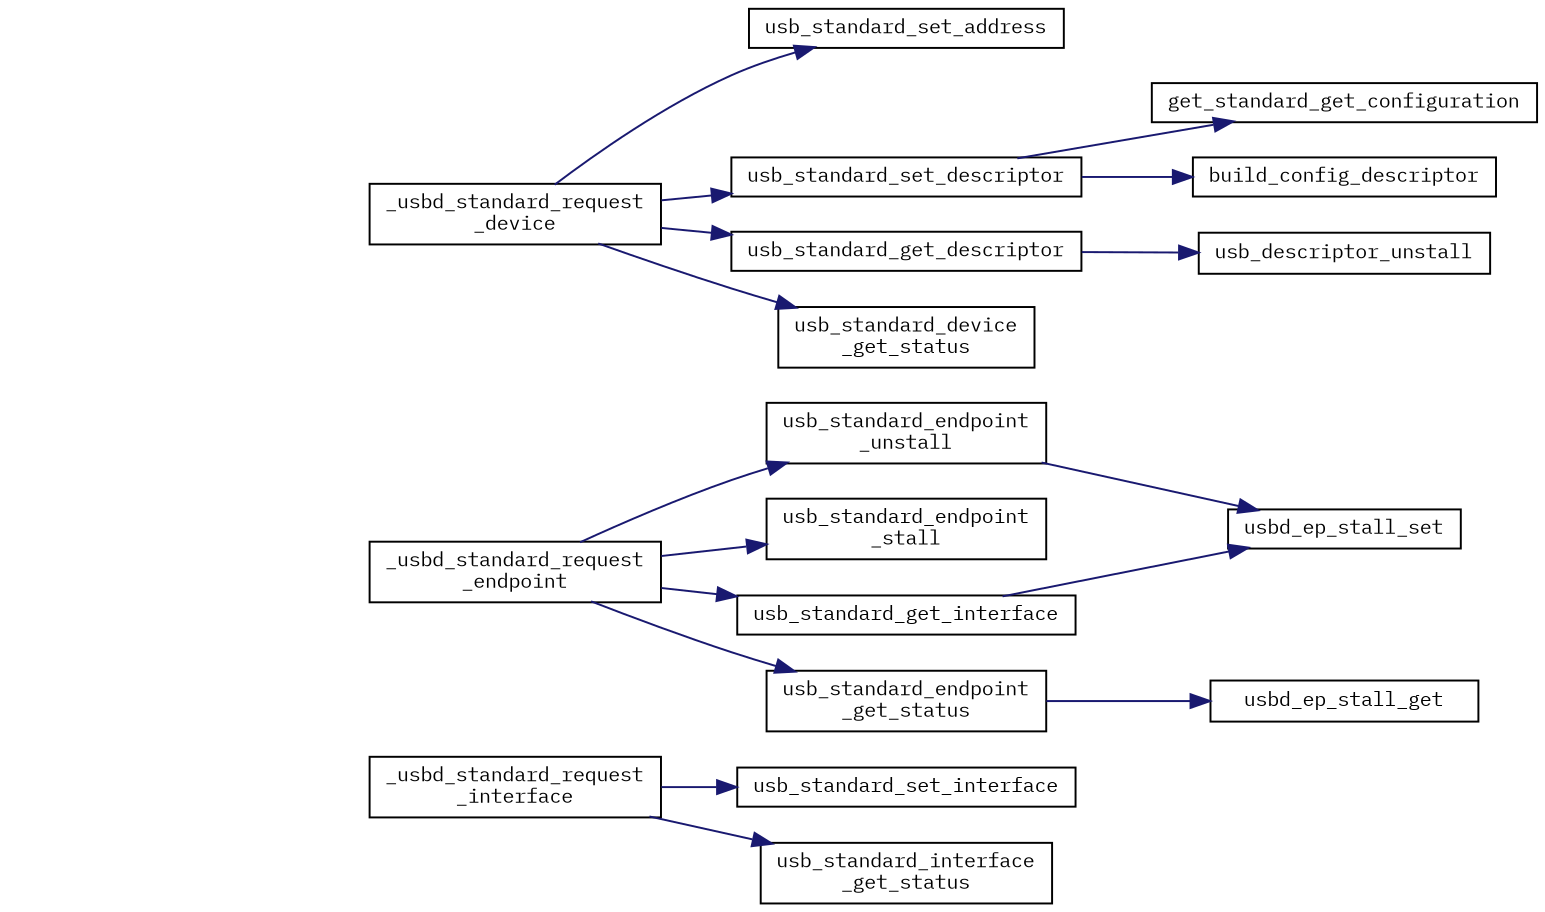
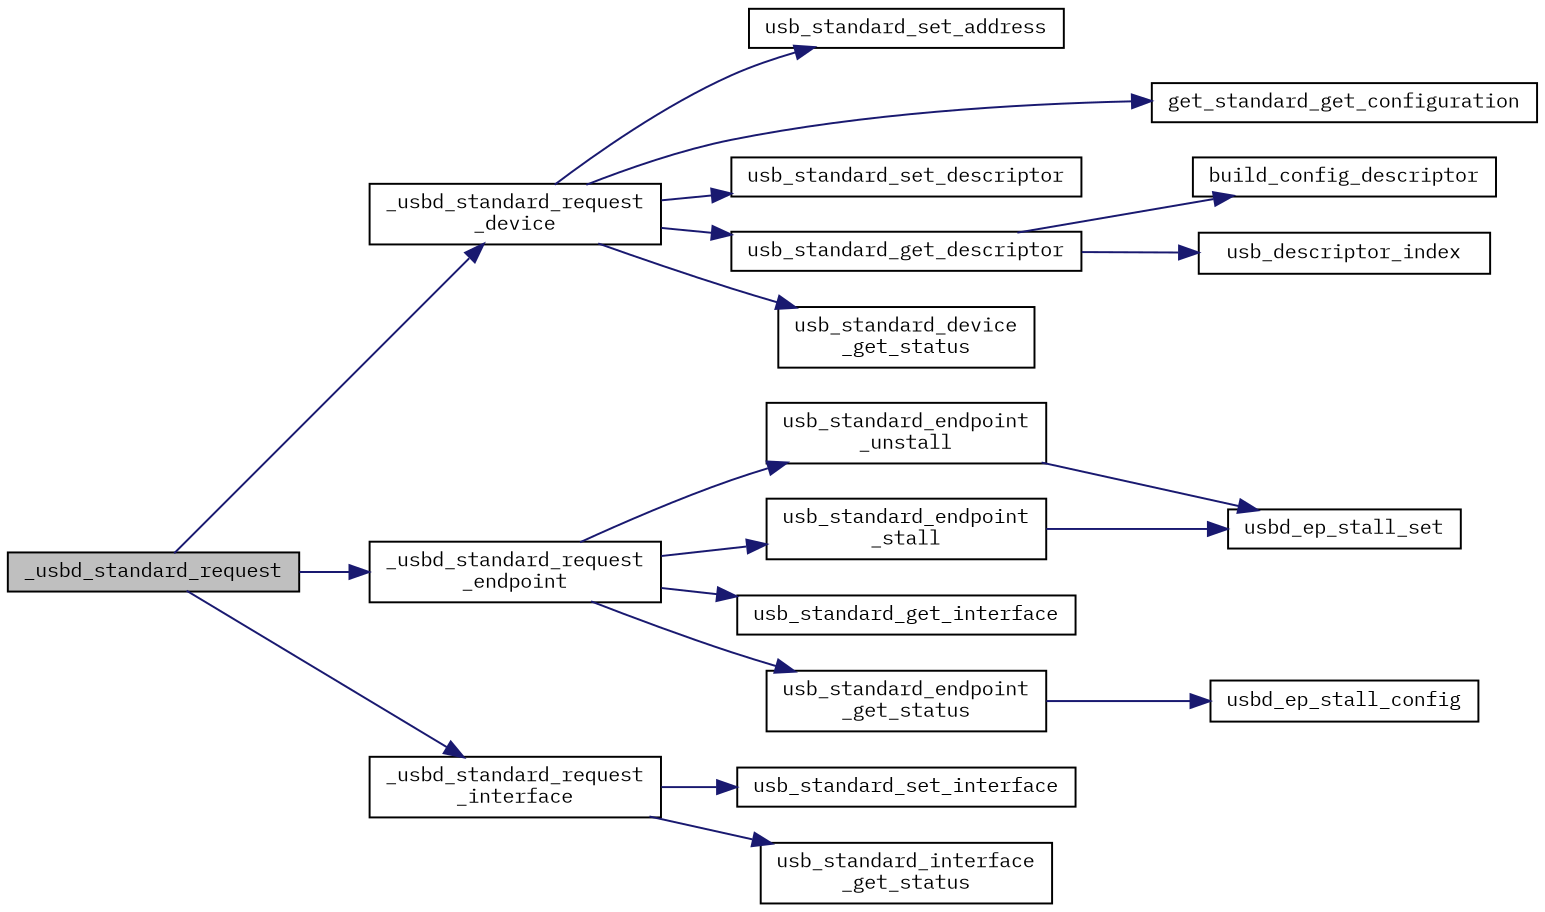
edge "usb_standard_set_descriptor" -> "get_standard_get_configuration": now "_usbd_standard_request _device" -> "get_standard_get_configuration"
edge "usb_standard_set_descriptor" -> "build_config_descriptor": now "usb_standard_get_descriptor" -> "build_config_descriptor"
node "usb_descriptor_unstall": label "usb_descriptor_unstall" -> "usb_descriptor_index"
node "_usbd_standard_request": added
edge "usb_standard_get_interface" -> "usbd_ep_stall_set": now "usb_standard_endpoint _stall" -> "usbd_ep_stall_set"
node "usbd_ep_stall_get": label "usbd_ep_stall_get" -> "usbd_ep_stall_config"
